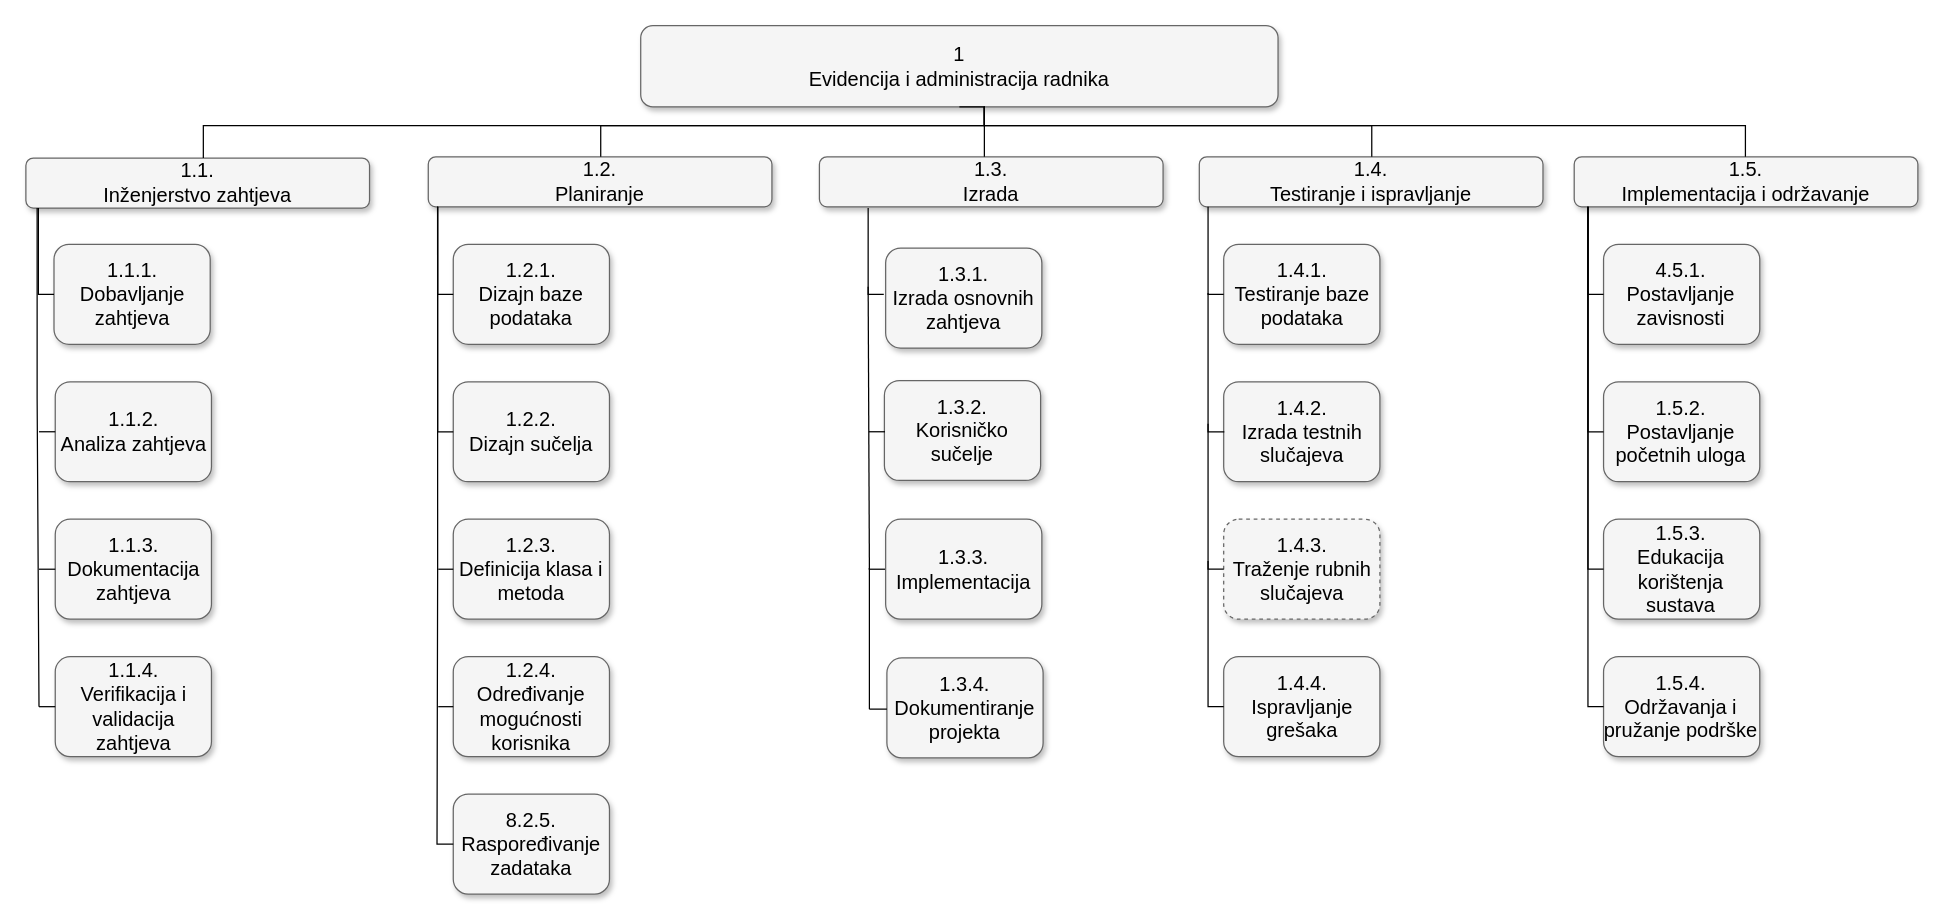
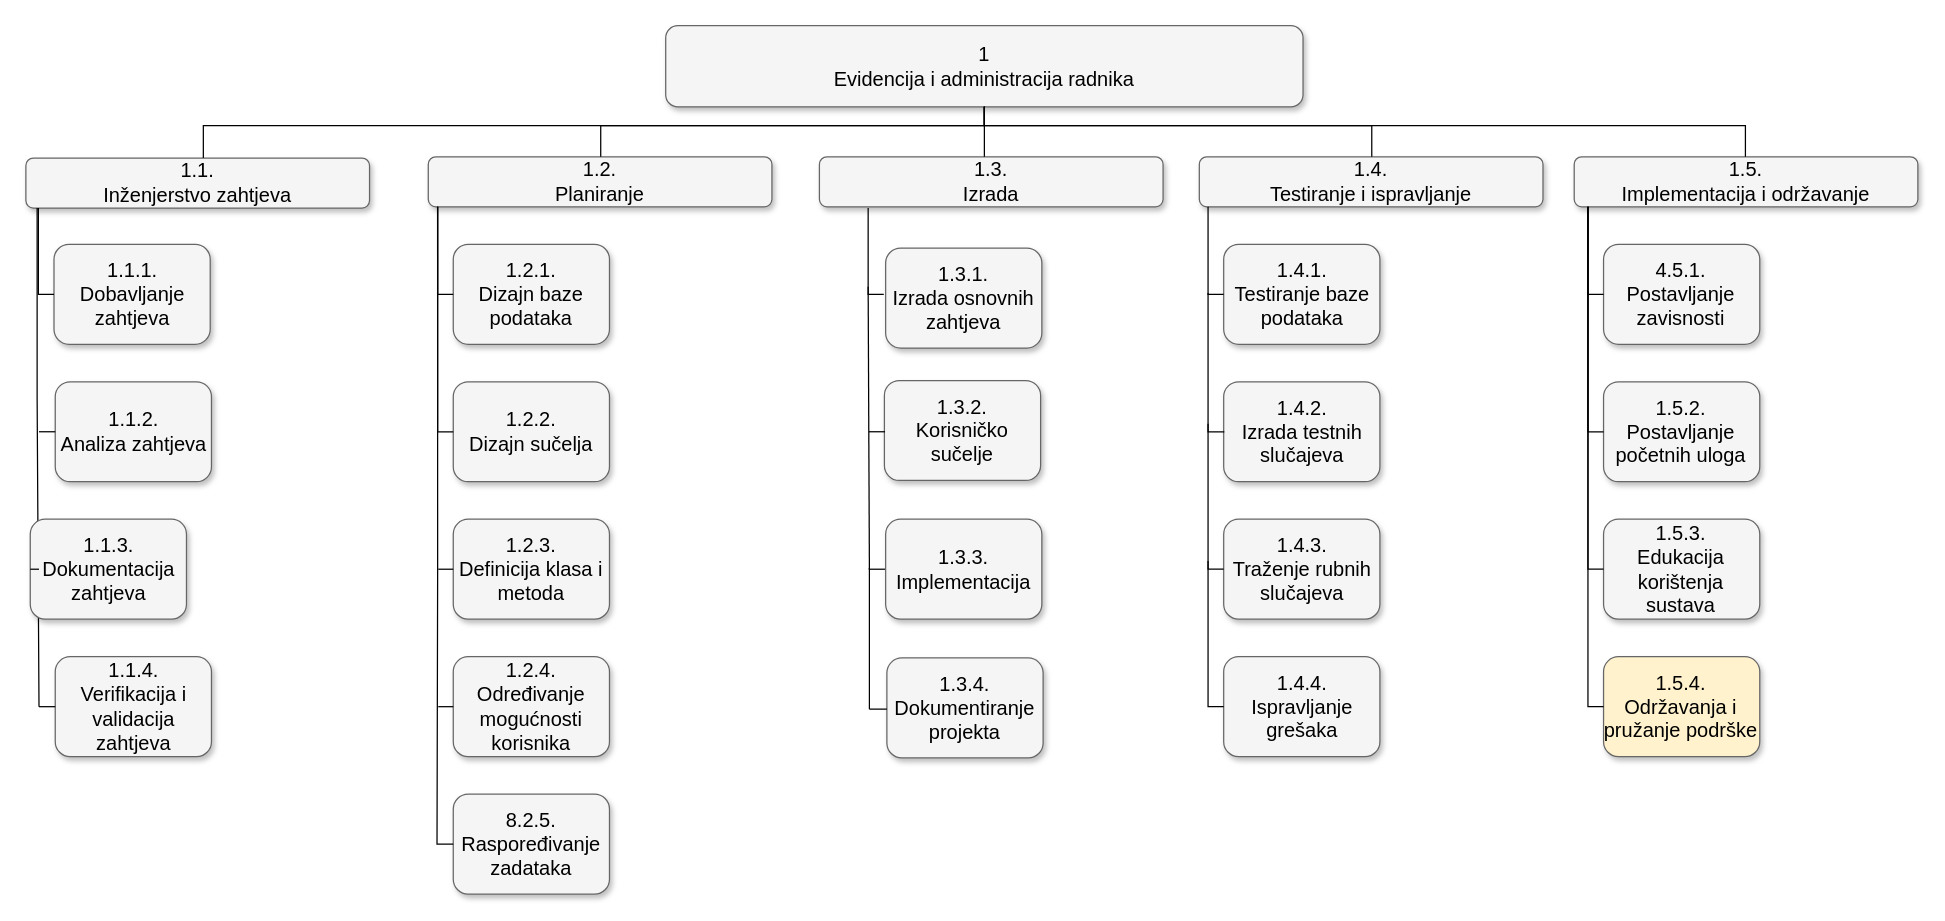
node "1 Evidencija i administracija radnika": moved (959, 66) -> (984, 66)
node "1.1.3. Dokumentacija zahtjeva": moved (133, 569) -> (108, 569)
node "1.4.3. Traženje rubnih slučajeva": style dashed -> solid
node "1.5.4. Održavanja i pružanje podrške": fillcolor #f5f5f5 -> #fff2cc
